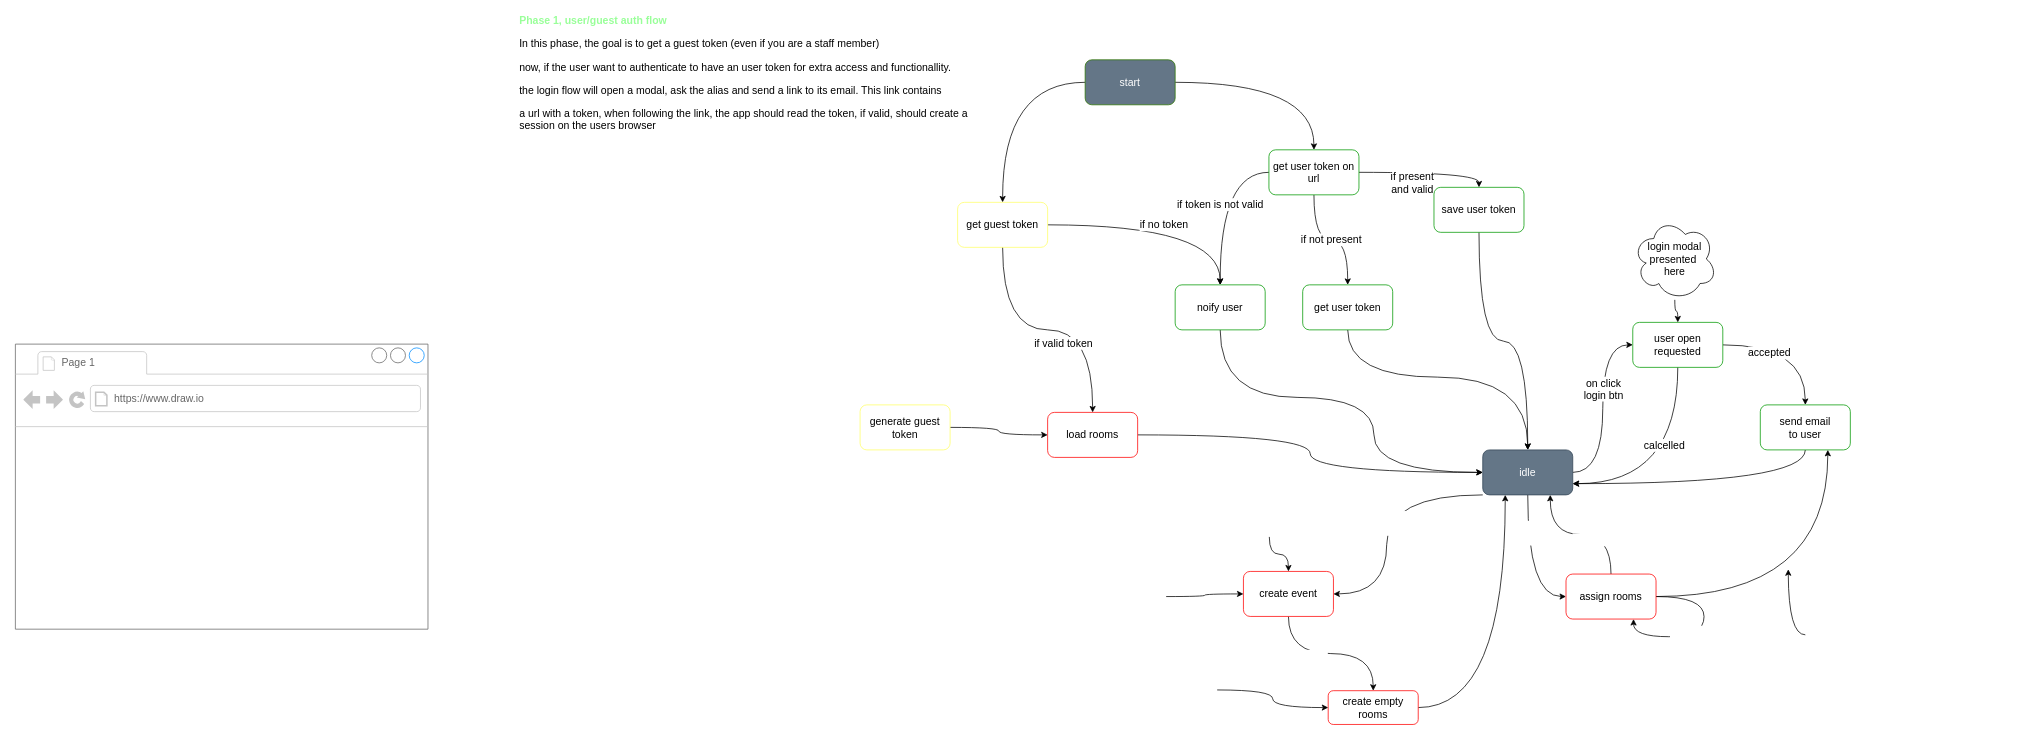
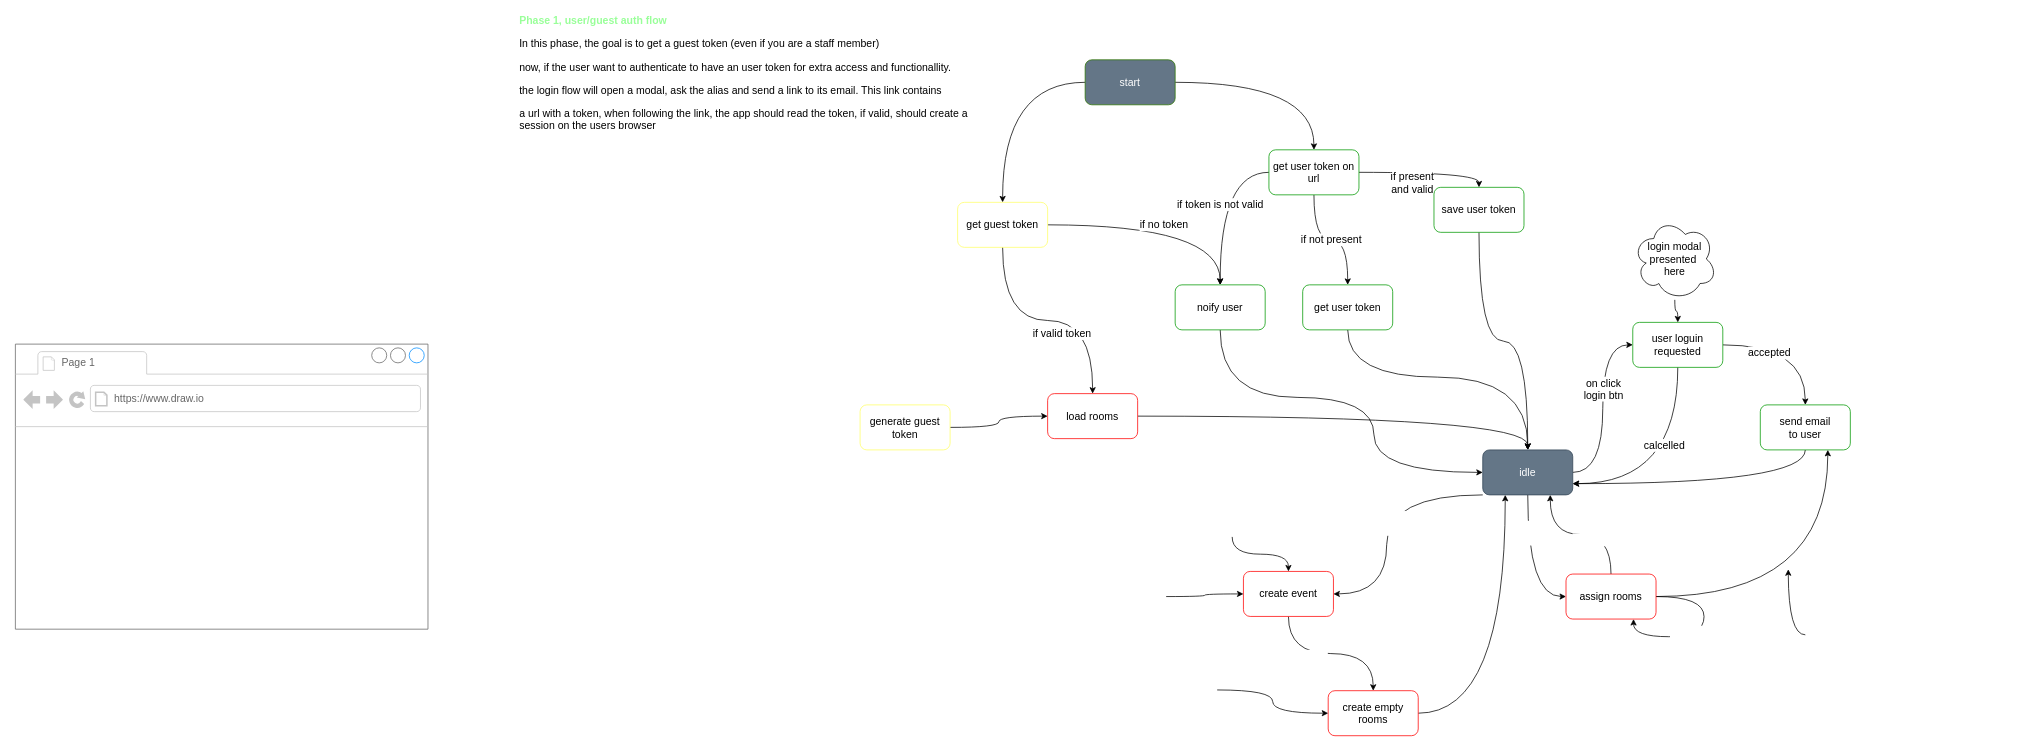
node "user openrequested": label "user openrequested" -> "user loguinrequested"
node "load rooms": moved (1092, 435) -> (1092, 416)
node "open event creation form": size 191x68 -> 117x68
node "create empty rooms": size 90x34 -> 90x45
